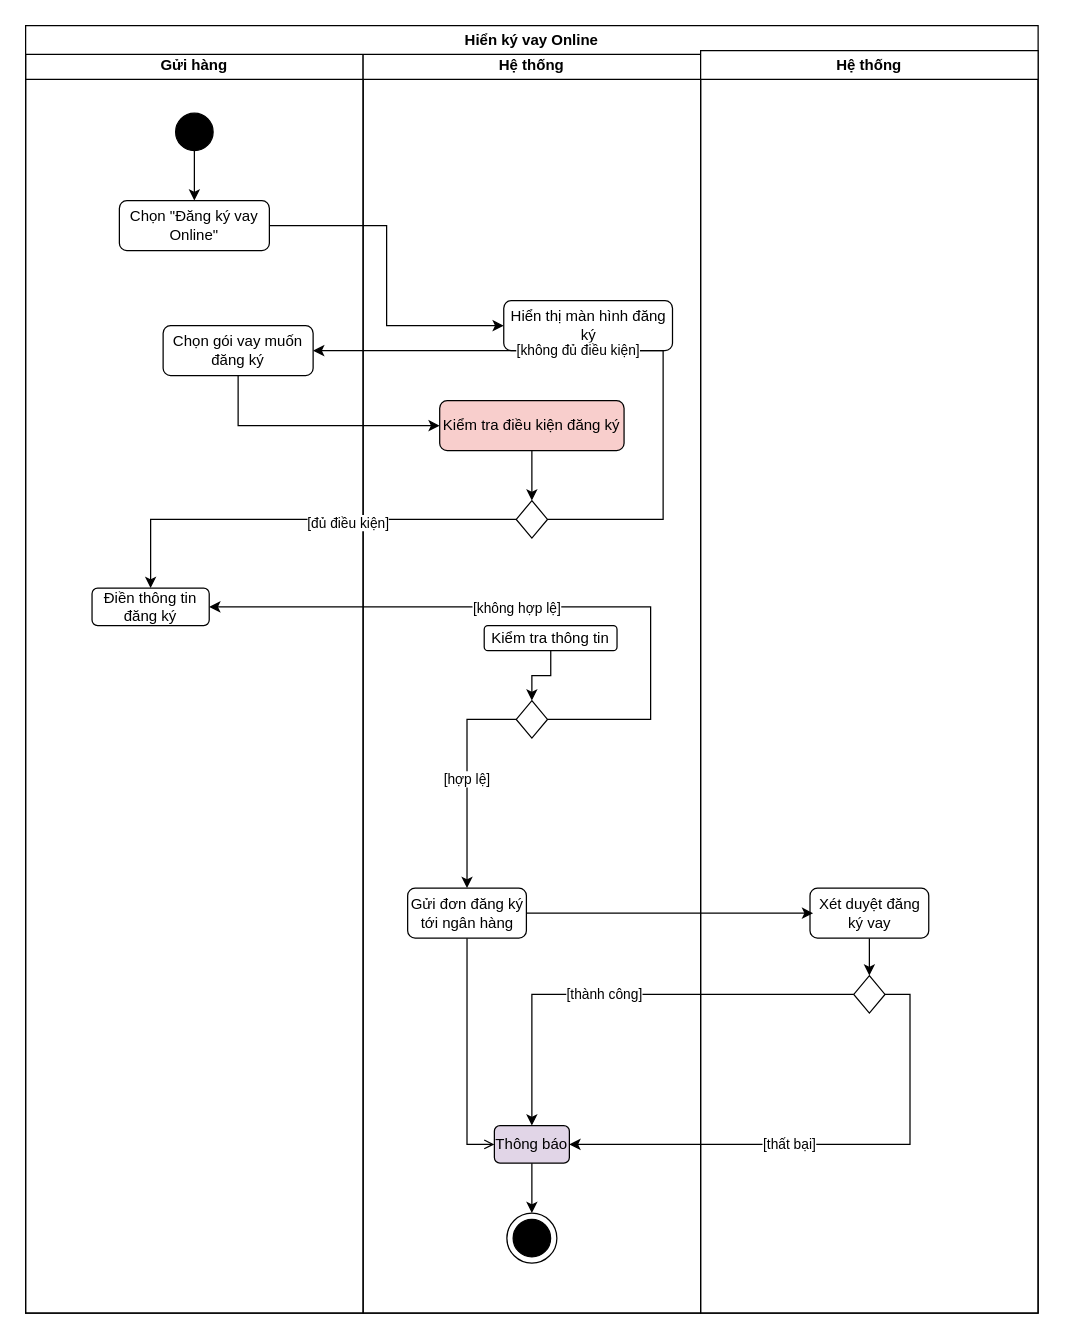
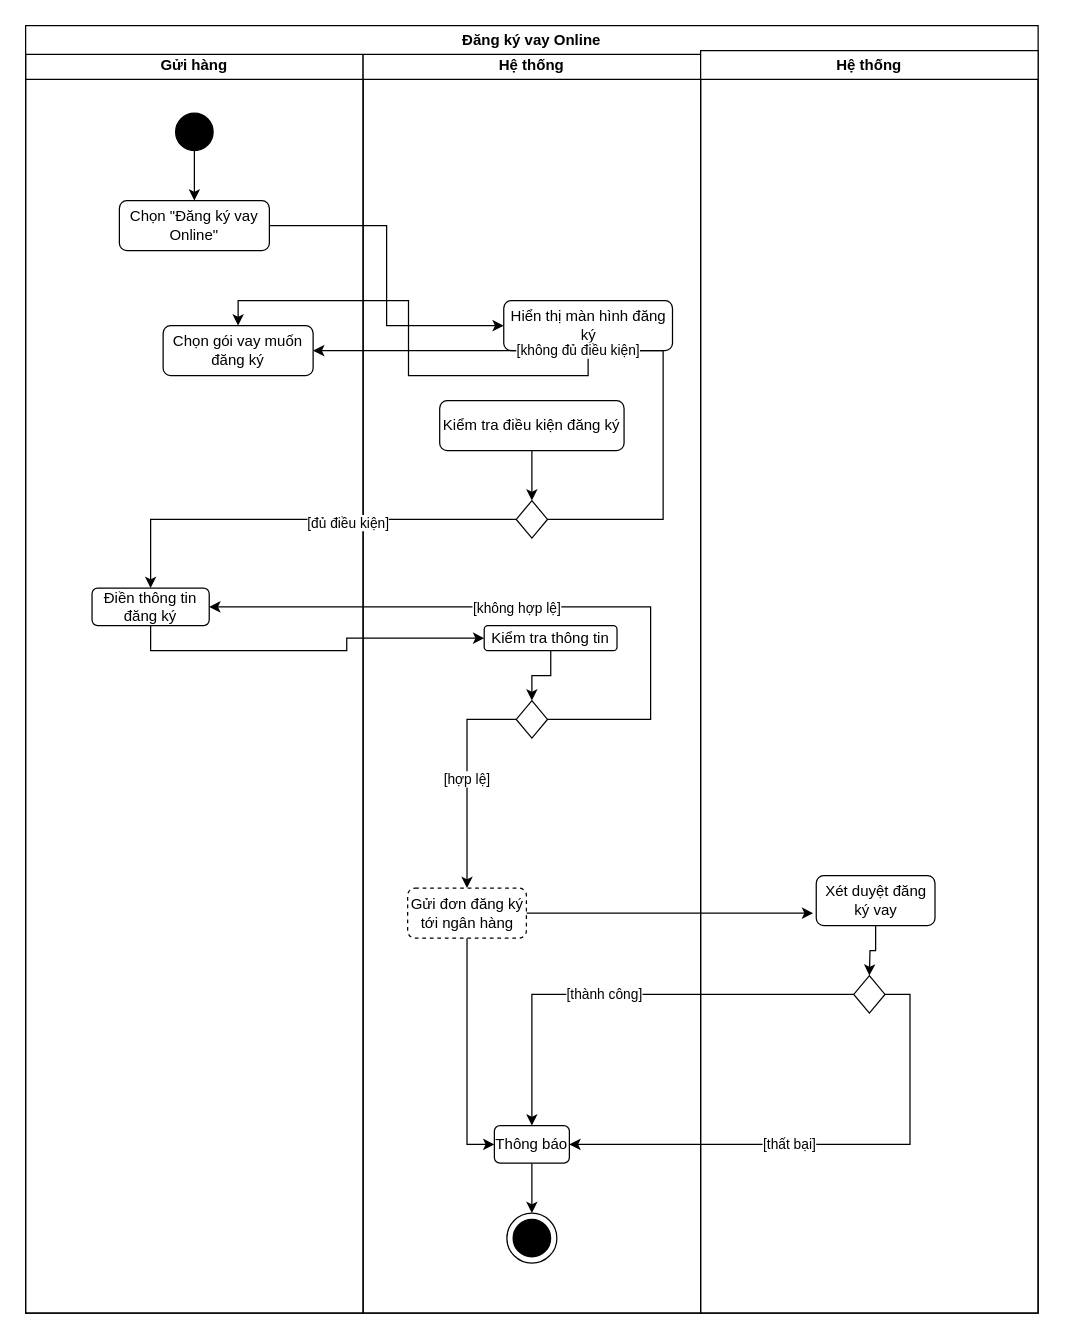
node "Hiển ký vay Online": label "Hiển ký vay Online" -> "Đăng ký vay Online"
edge "Hiển thị màn hình đăng ký" -> "Chọn gói vay muốn đăng ký": added
edge "Chọn gói vay muốn đăng ký" -> "Kiểm tra điều kiện đăng ký": removed
node "Kiểm tra điều kiện đăng ký": fillcolor #f8cecc -> #ffffff
edge "Điền thông tin đăng ký" -> "Kiểm tra thông tin": added
node "Gửi đơn đăng ký tới ngân hàng": style solid -> dashed
node "Xét duyệt đăng ký vay": moved (869, 913) -> (876, 901)
edge "Gửi đơn đăng ký tới ngân hàng" -> "Thông báo": arrowhead open -> classic
node "Thông báo": fillcolor #e1d5e7 -> #ffffff
